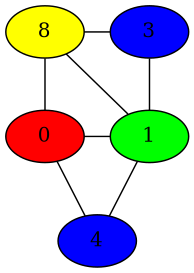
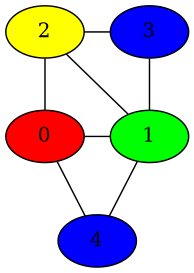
node "8": label "8" -> "2"
